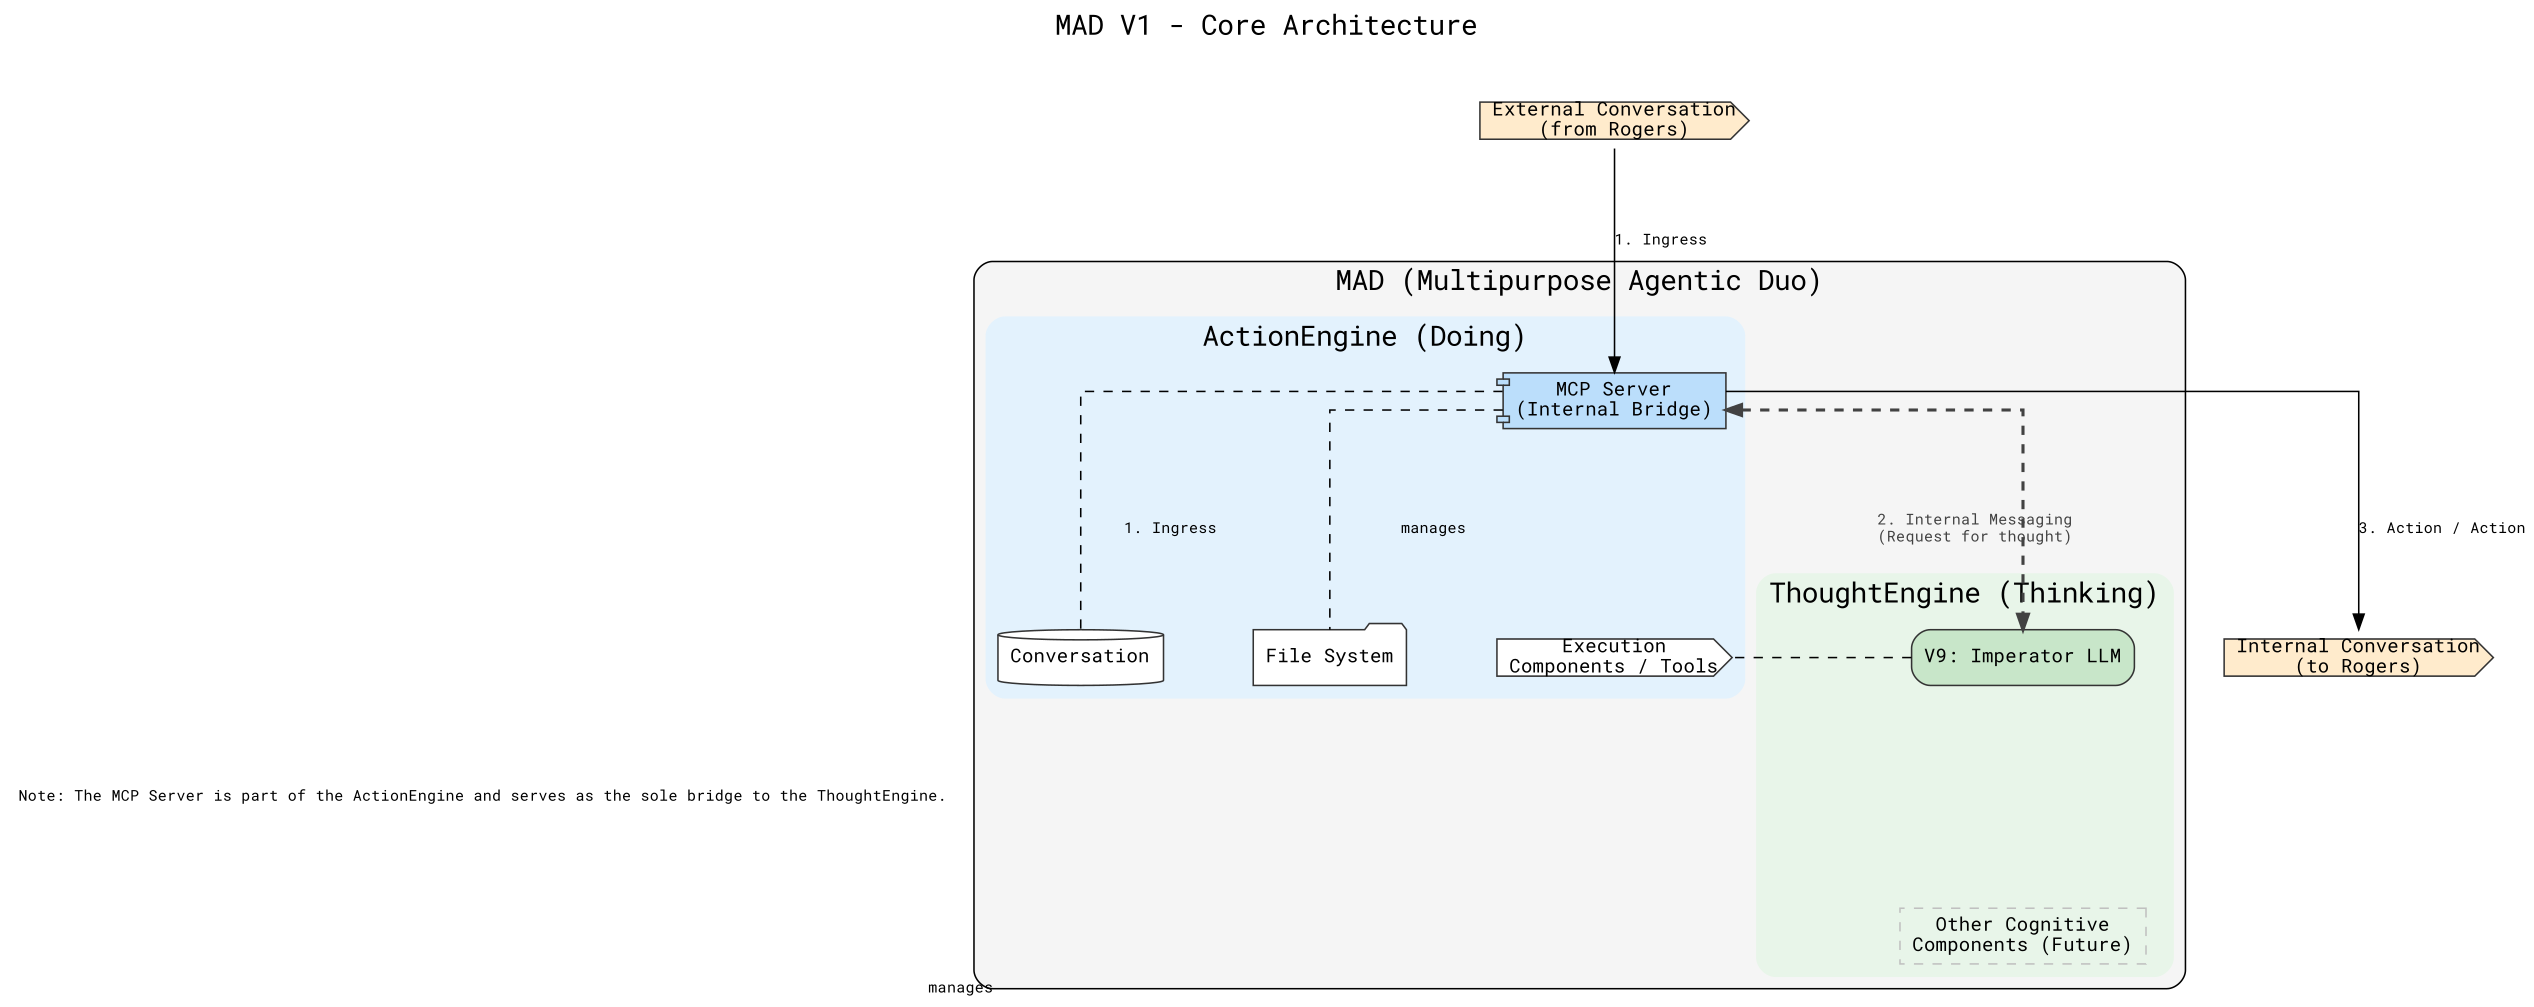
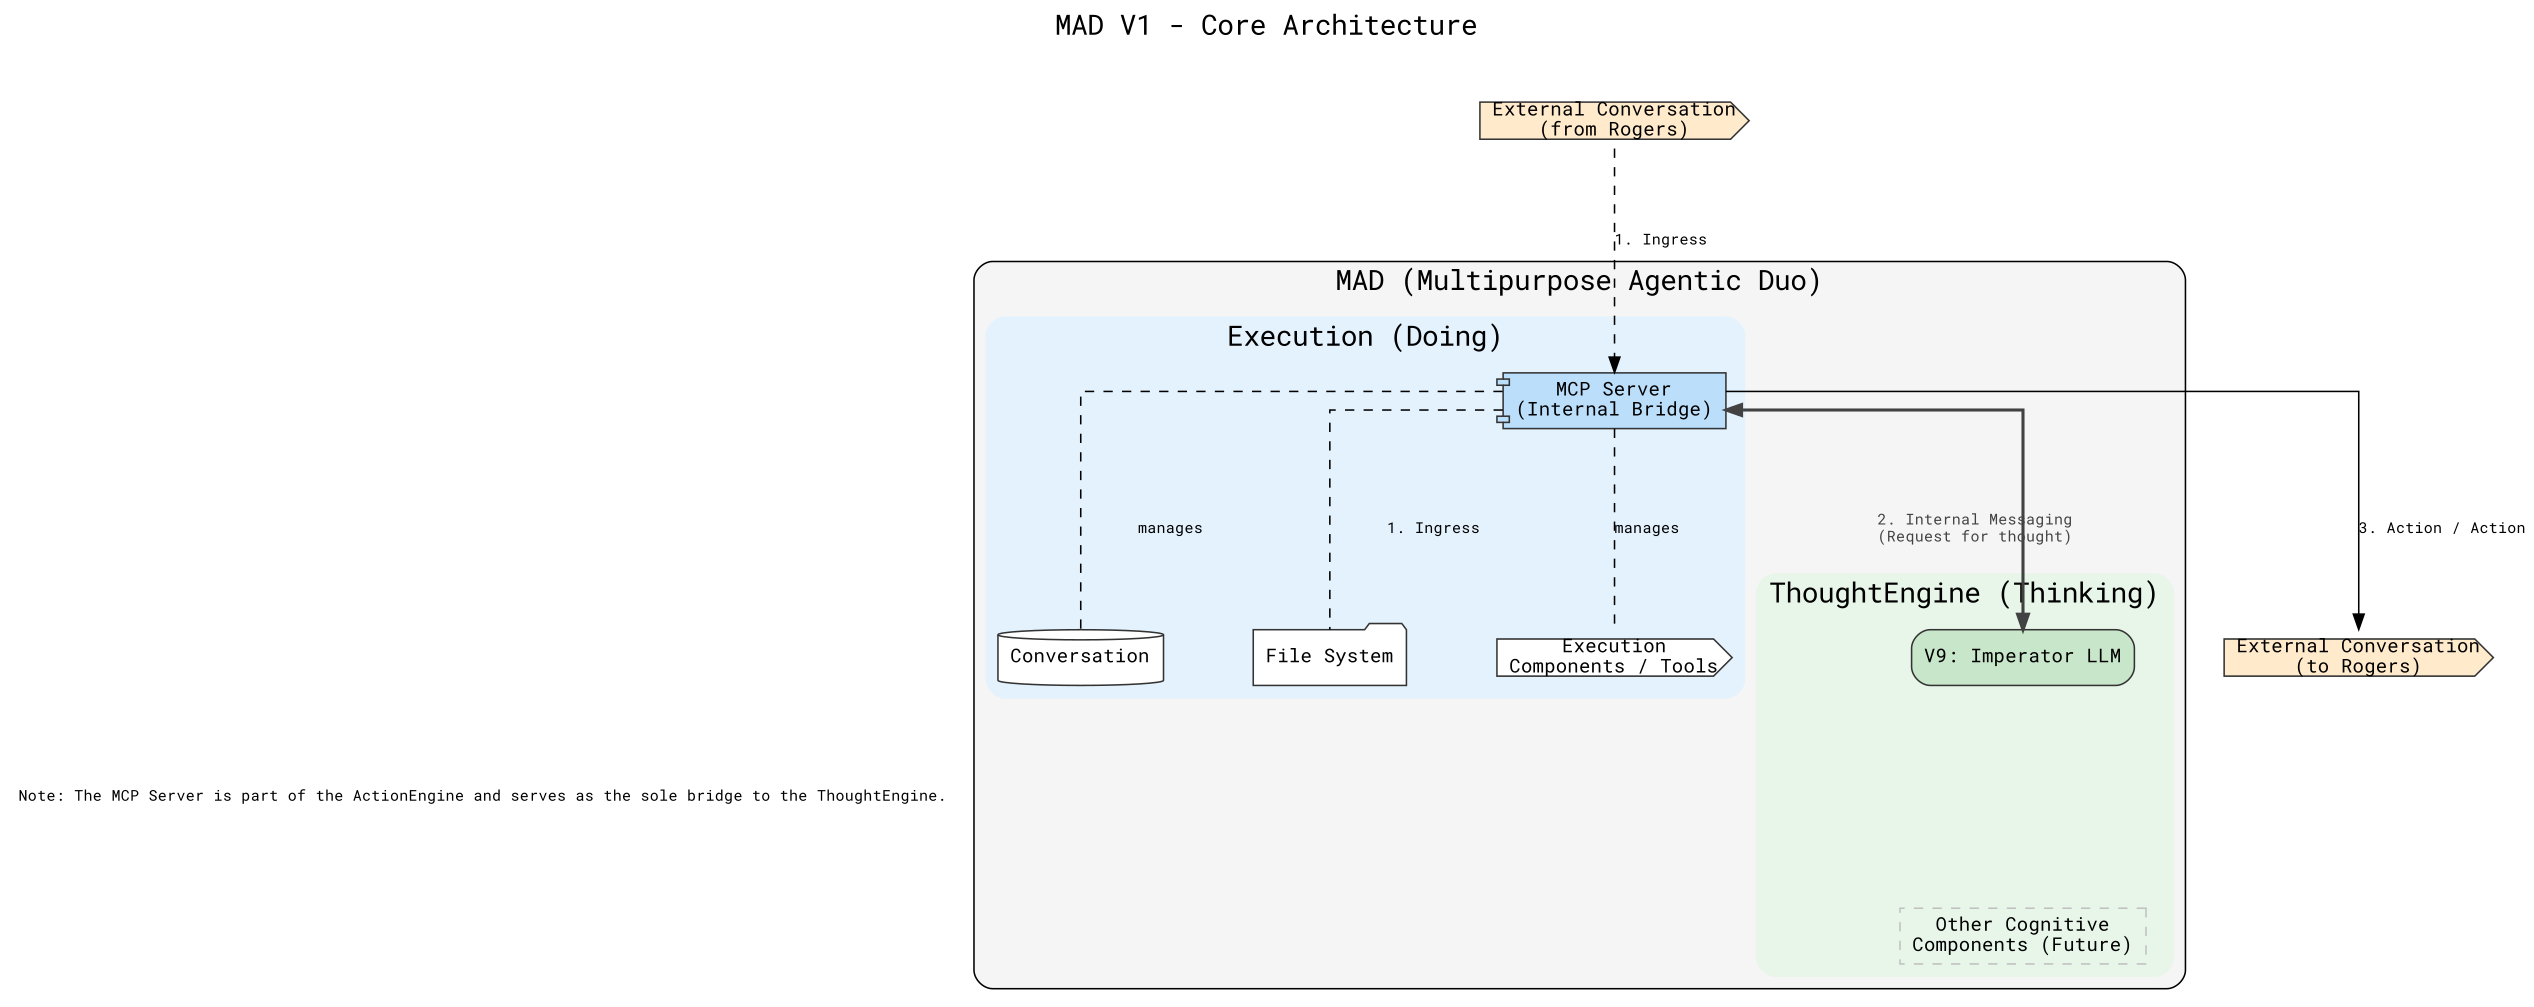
edge "External Conversation (from Rogers)" -> "MCP Server (Internal Bridge)": style solid -> dashed
cluster "ActionEngine (Doing)": label "ActionEngine (Doing)" -> "Execution (Doing)"
edge "MCP Server (Internal Bridge)" -- "V9: Imperator LLM": style dashed -> solid
edge "MCP Server (Internal Bridge)" -- "Conversation": label "1. Ingress" -> "manages"
edge "MCP Server (Internal Bridge)" -- "File System": label "manages" -> "1. Ingress"
edge "Execution Components / Tools" -- "V9: Imperator LLM": now "Execution Components / Tools" -- "MCP Server (Internal Bridge)"
node "Internal Conversation (to Rogers)": label "Internal Conversation (to Rogers)" -> "External Conversation (to Rogers)"
